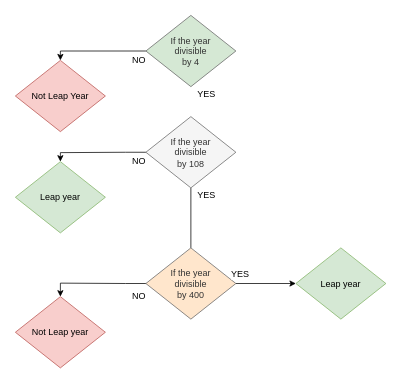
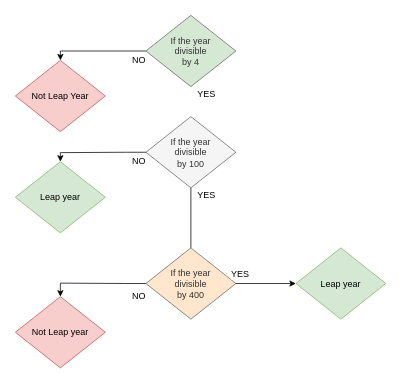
node "If the year divisible by 108": label "If the year divisible by 108" -> "If the year divisible by 100"
